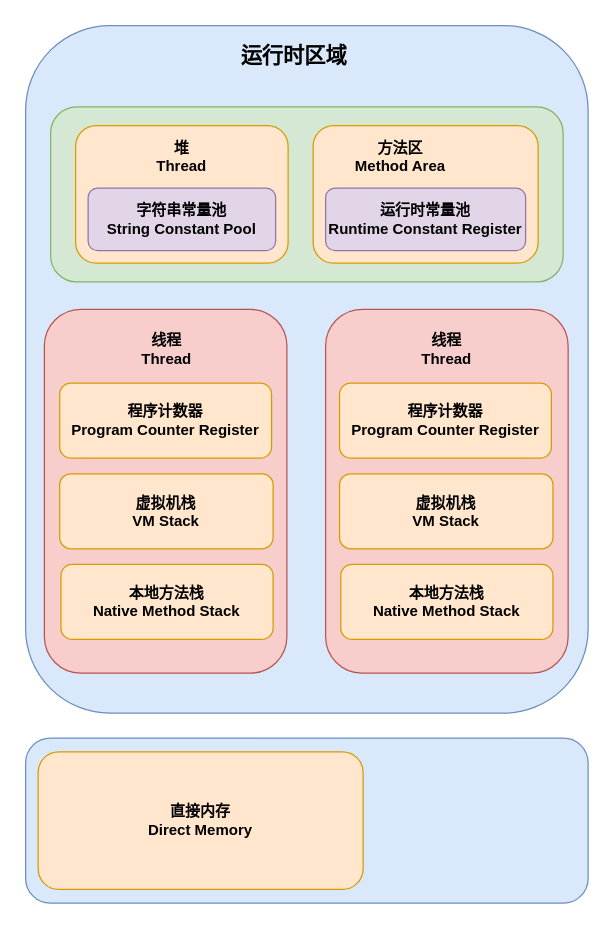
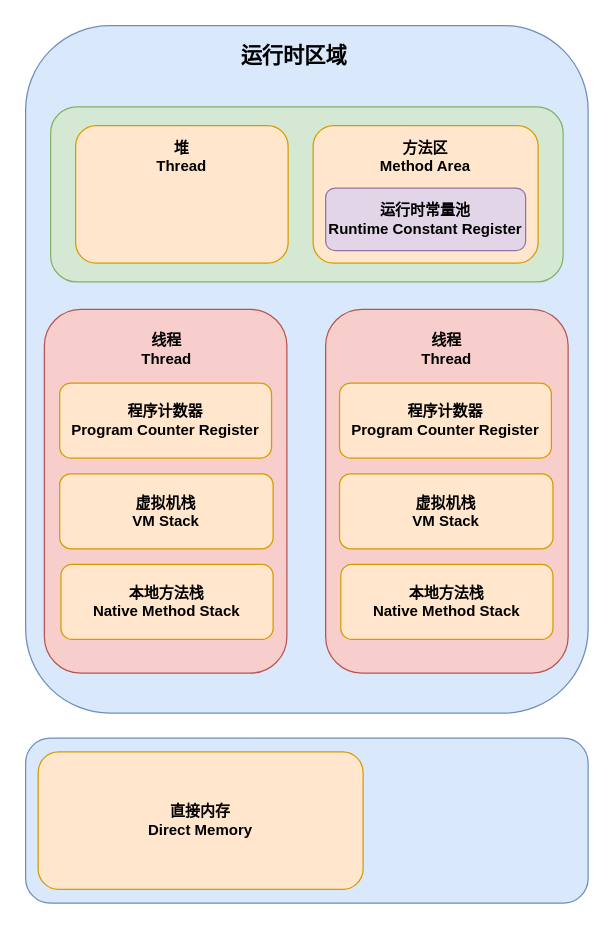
node "方法区 Method Area": moved (401, 157) -> (426, 157)
node "字符串常量池 String Constant Pool": removed
